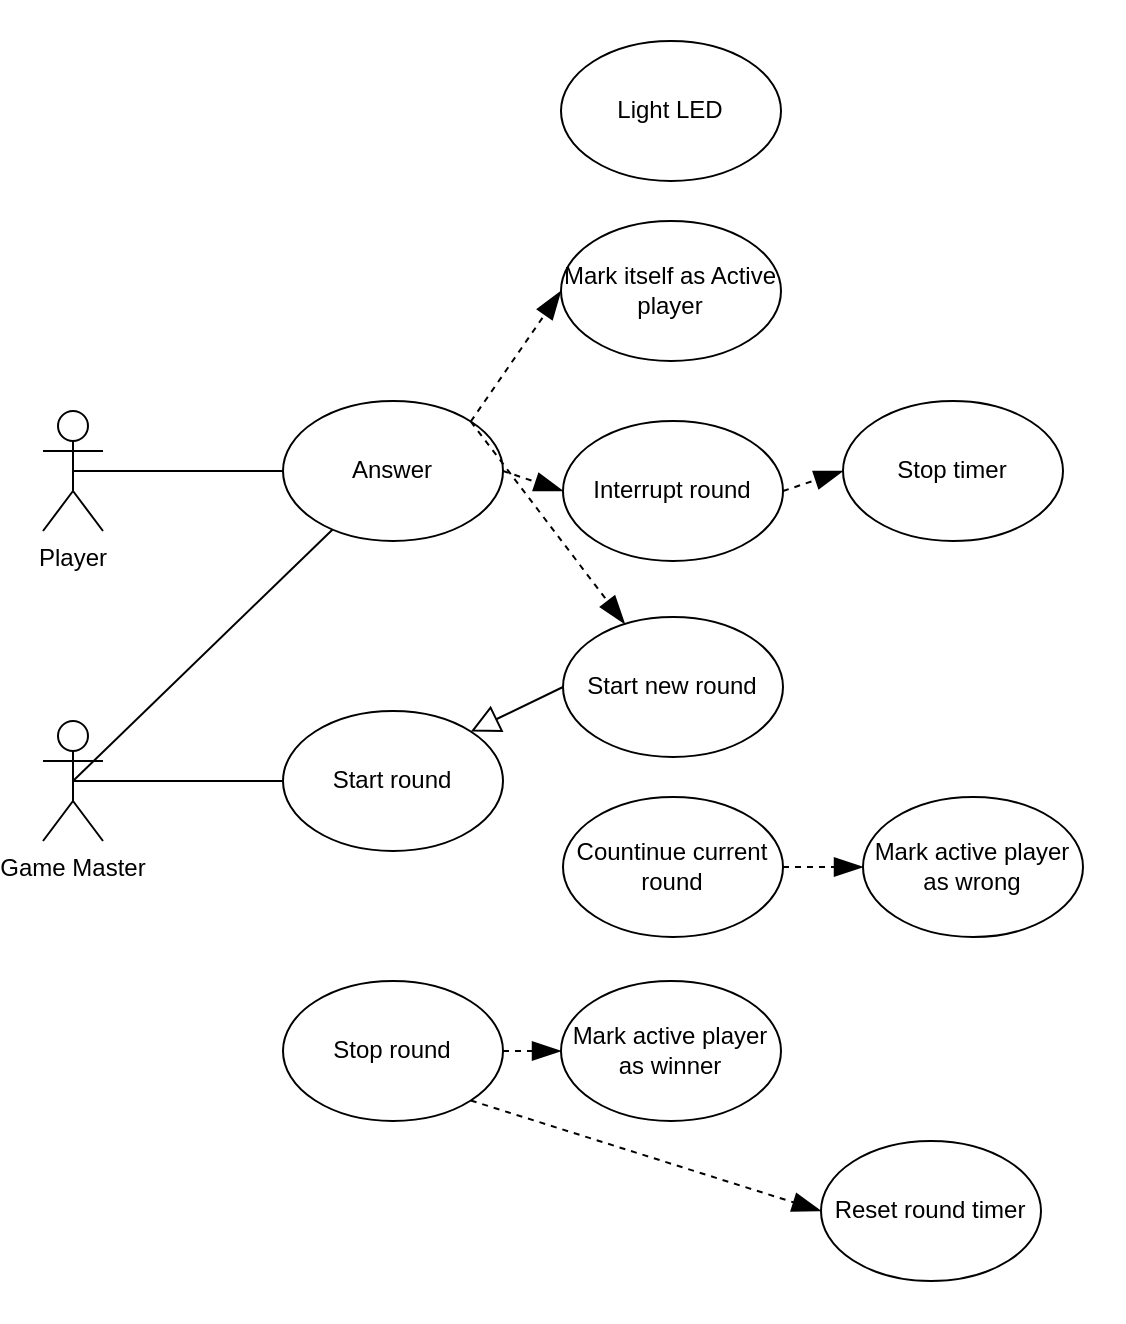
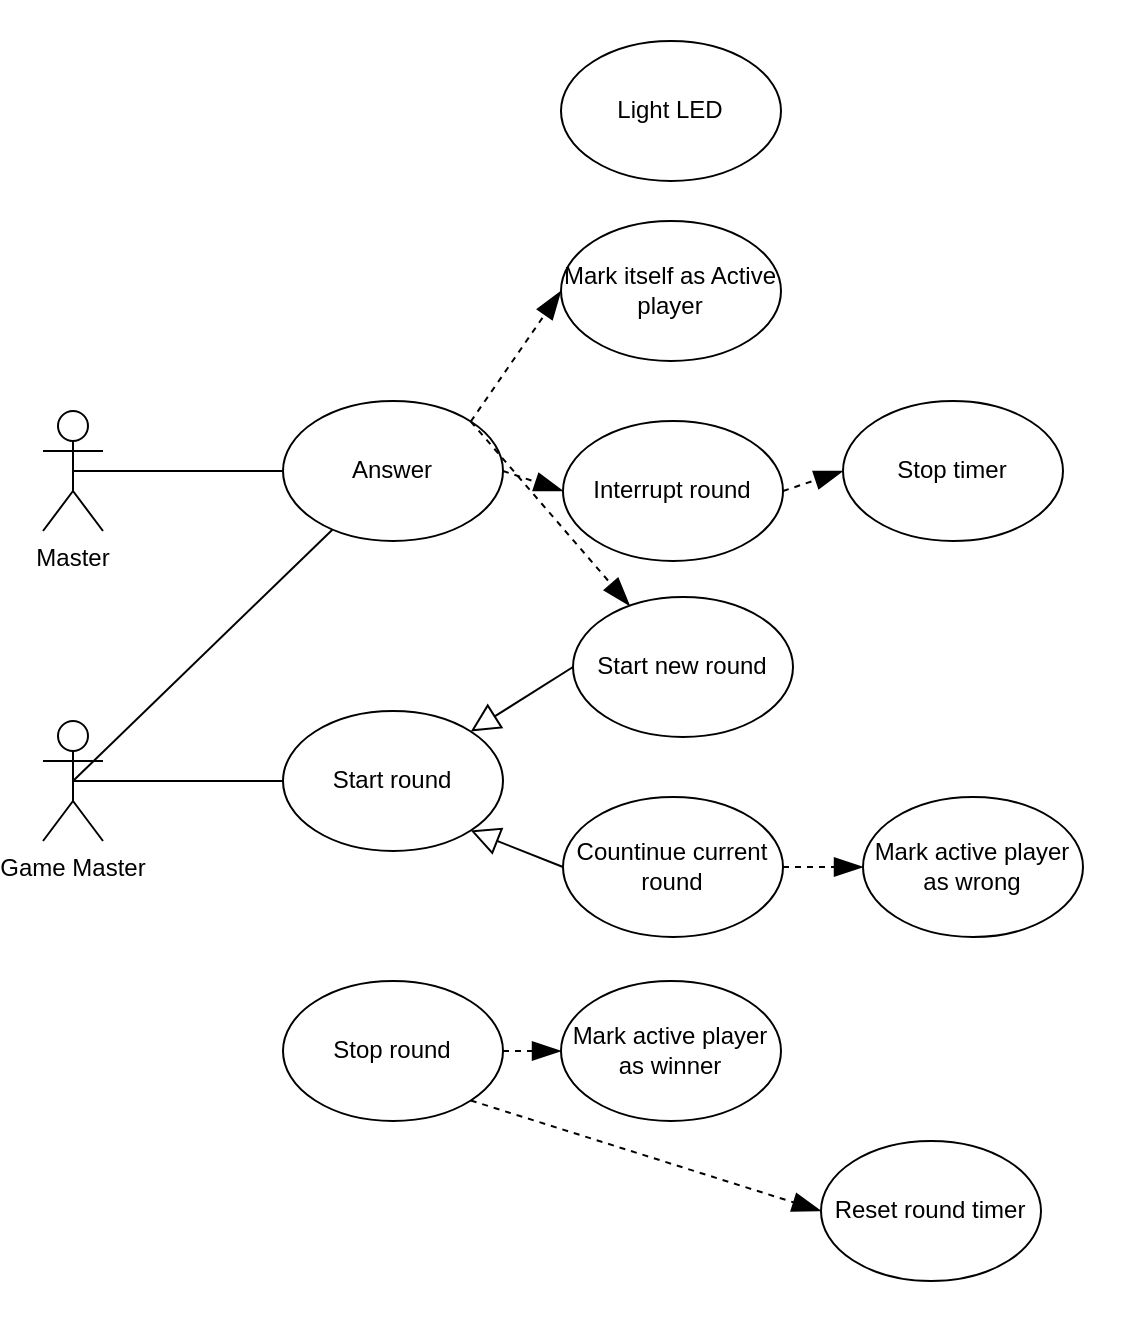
node "Player": label "Player" -> "Master"
node "Start new round": moved (673, 687) -> (683, 667)
edge "Countinue current round" -> "Start round": added
